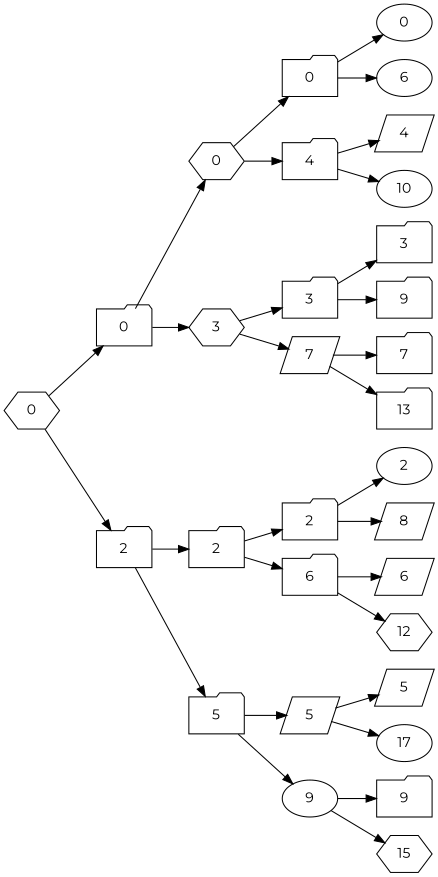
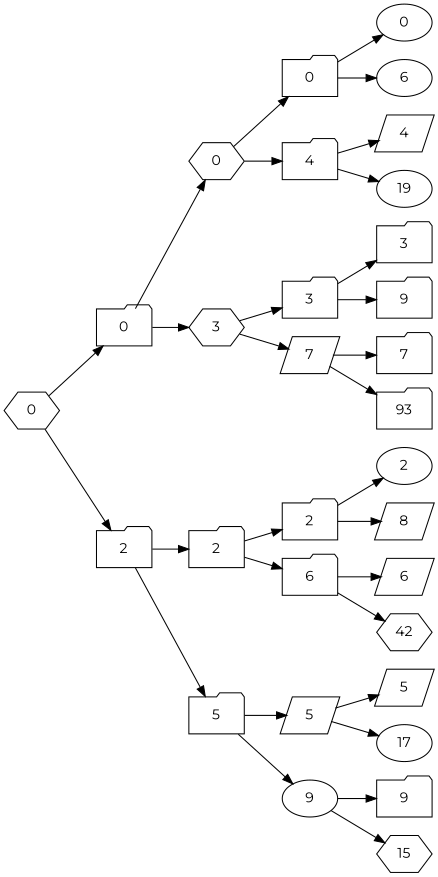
node "10": label "10" -> "19"
node "13": label "13" -> "93"
node "12": label "12" -> "42"
